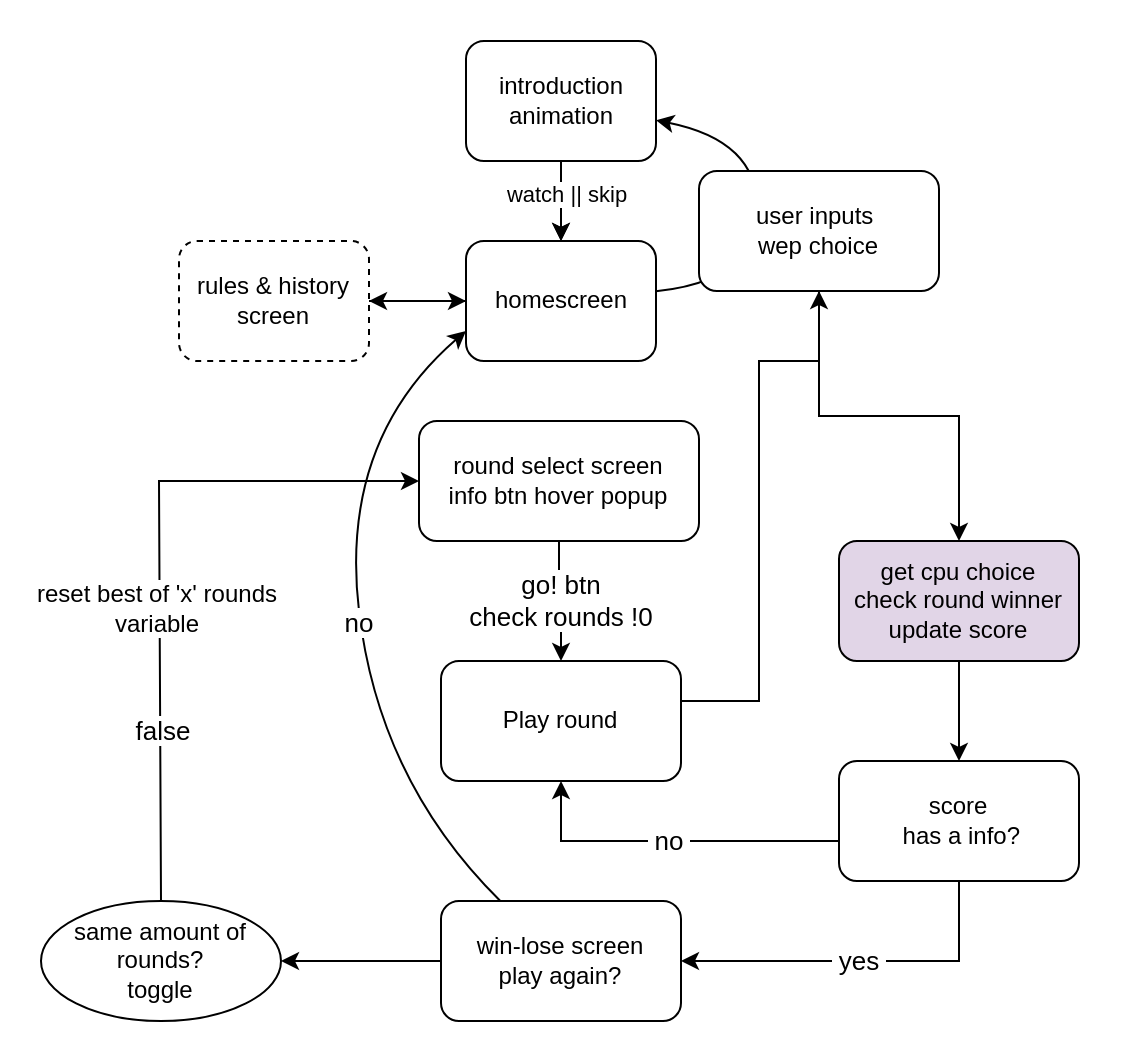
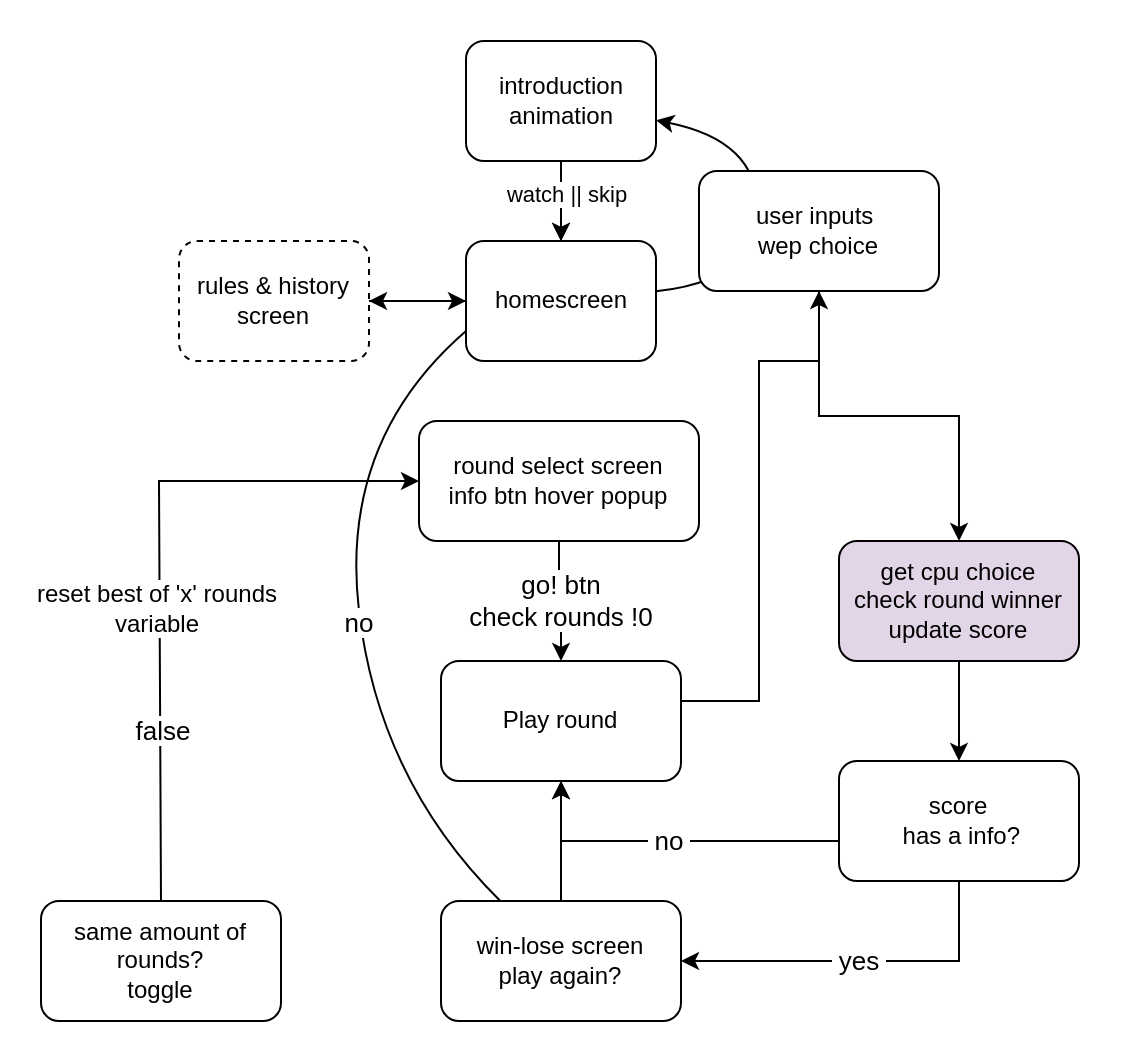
edge "win-lose screen play again?" -> "homescreen": arrowhead classic -> none
node "same amount of rounds? toggle": shape ellipse -> rounded rectangle
edge "win-lose screen play again?" -> "same amount of rounds? toggle": now "win-lose screen play again?" -> "Play round"
